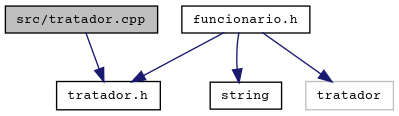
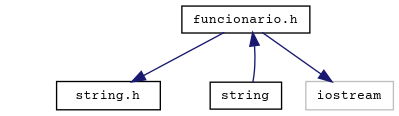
node "src/tratador.cpp": removed
edge "funcionario.h" -> "string": reversed
node "tratador.h": label "tratador.h" -> "string.h"
node "tratador": label "tratador" -> "iostream"
